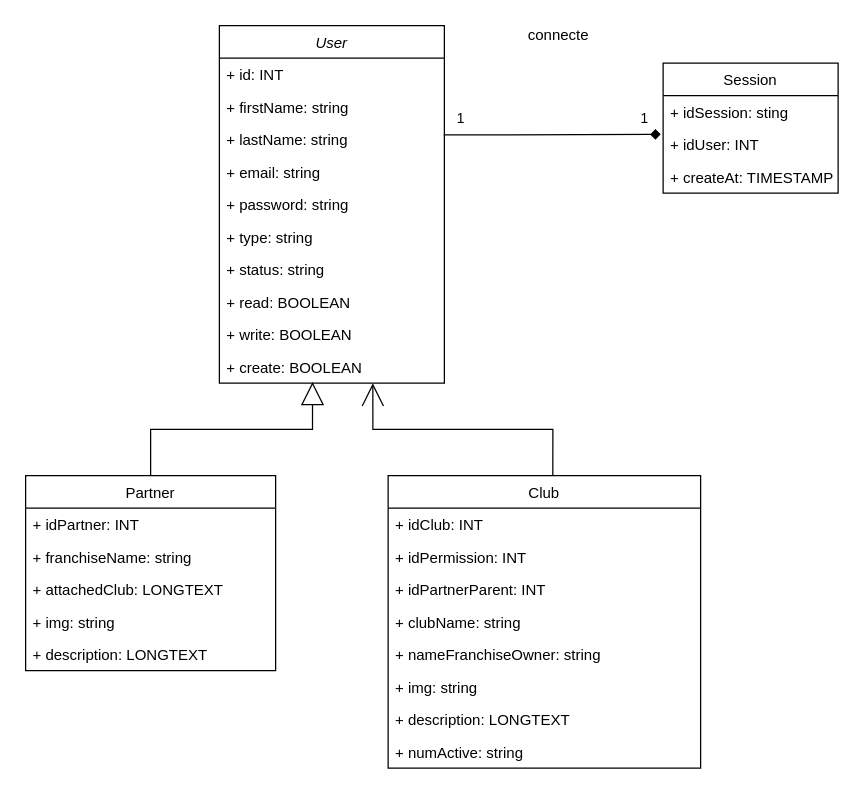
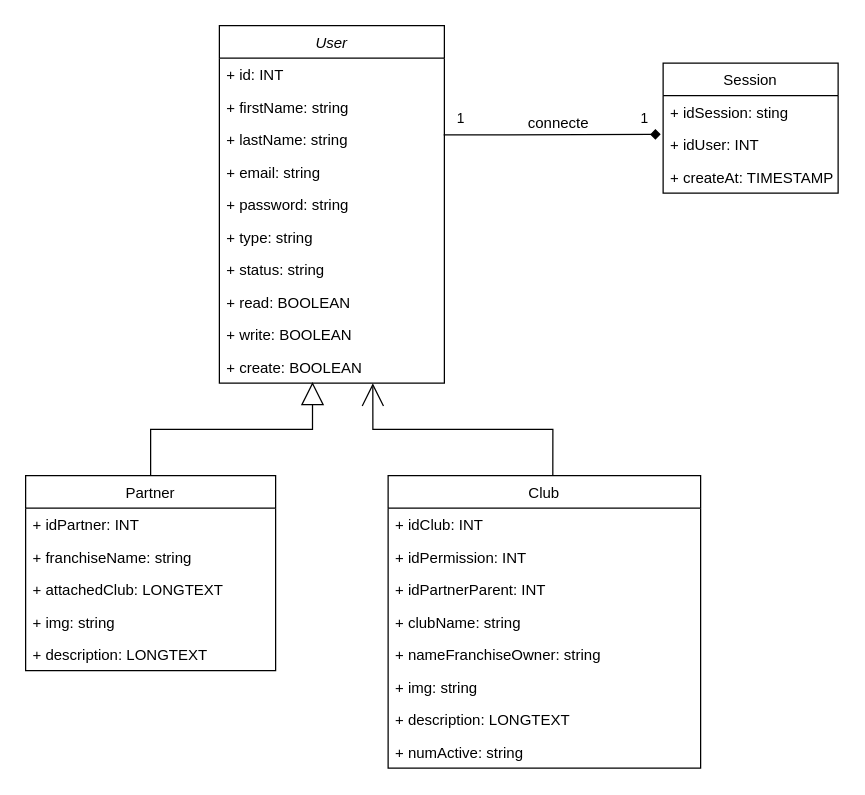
node "connecte": moved (558, 36) -> (558, 123)
